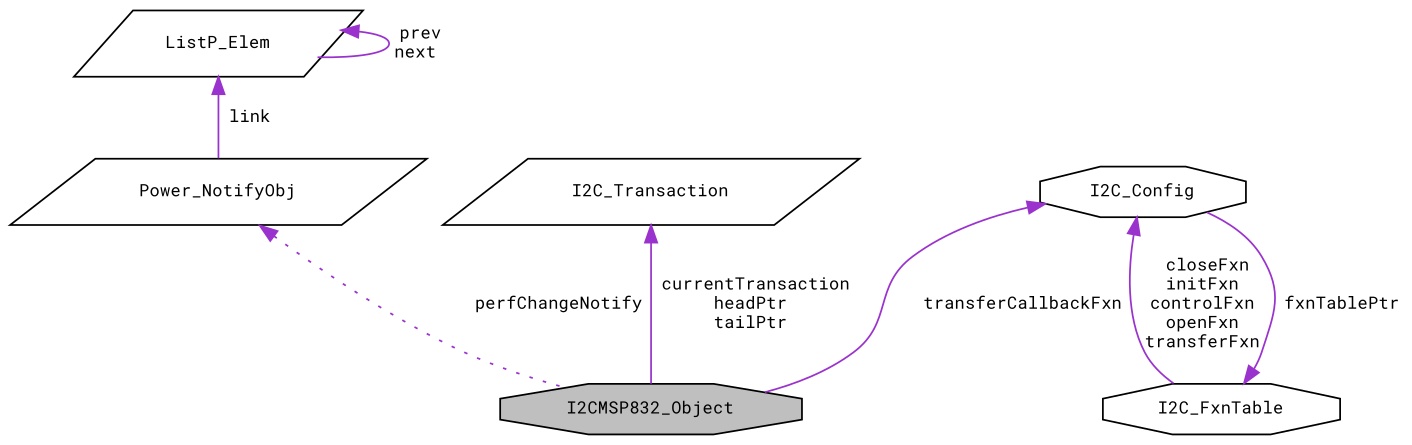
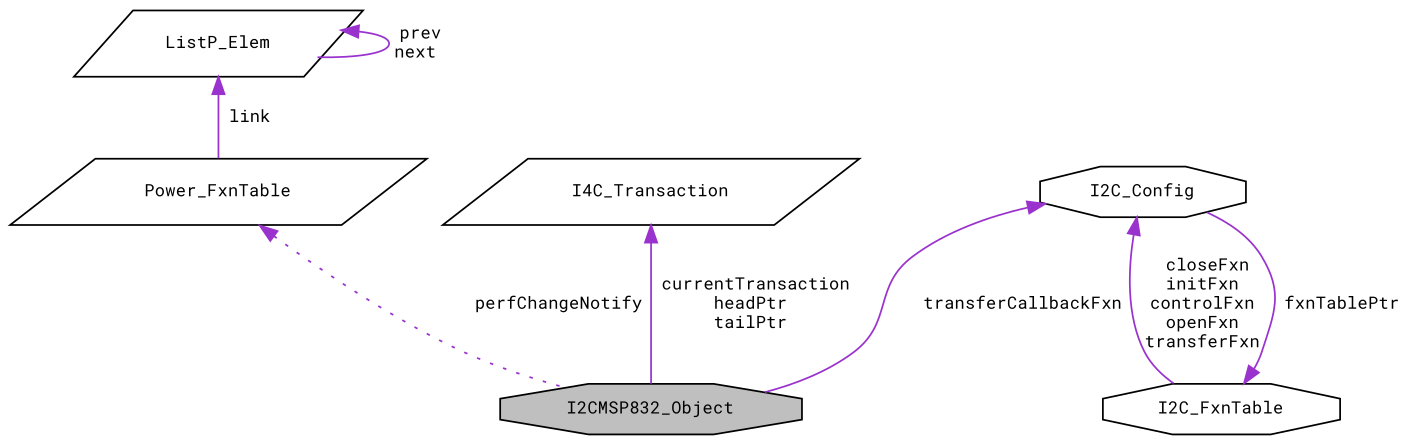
node "Power_NotifyObj": label "Power_NotifyObj" -> "Power_FxnTable"
node "I2C_Transaction": label "I2C_Transaction" -> "I4C_Transaction"
